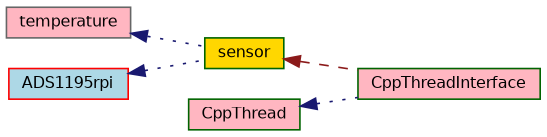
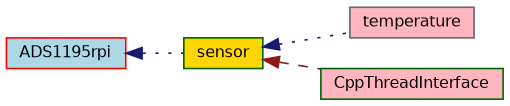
edge "sensor" -> "temperature": reversed
node "CppThread": removed
